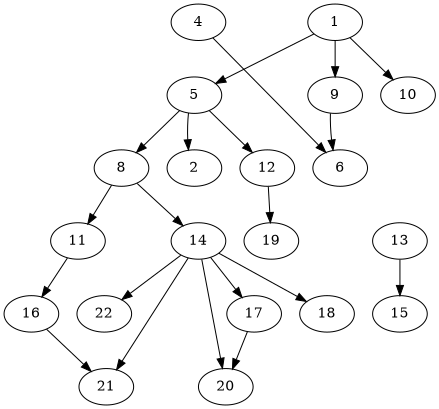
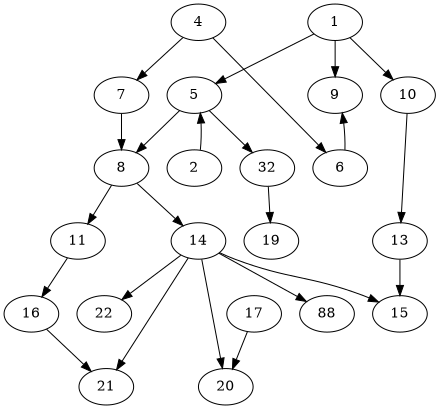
node "7": added
edge "5" -> "2": reversed
edge "9" -> "6": reversed
edge "10" -> "13": added
node "12": label "12" -> "32"
edge "14" -> "17": now "14" -> "15"
node "18": label "18" -> "88"
